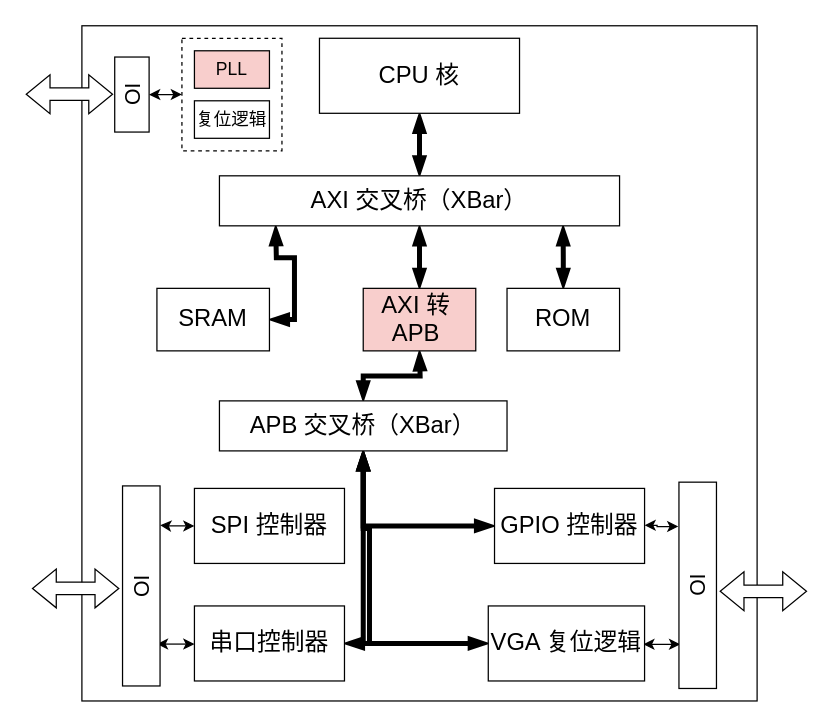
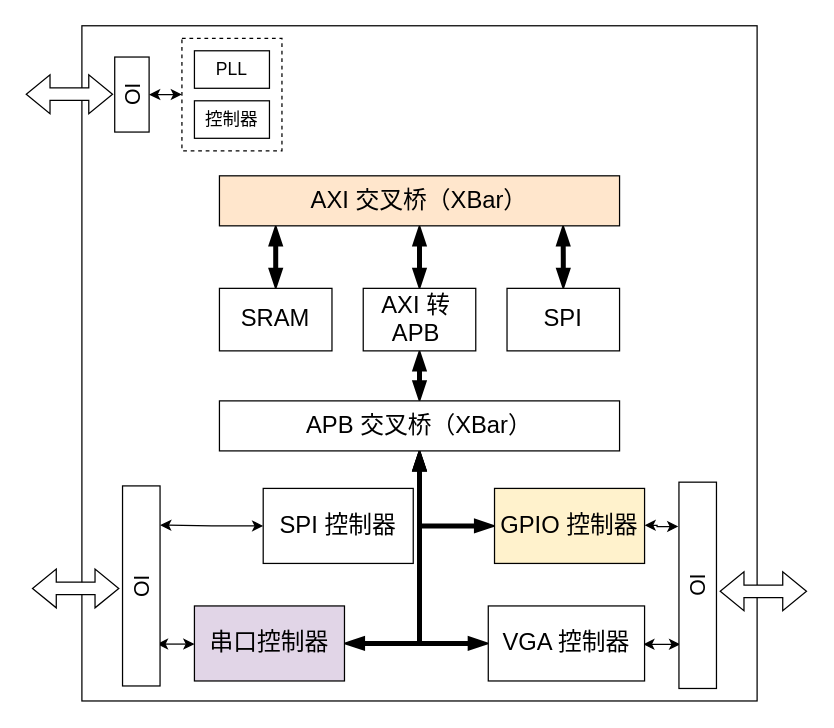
node "PLL": fillcolor #f8cecc -> #ffffff
node "CPU 核": removed
node "复位逻辑": label "复位逻辑" -> "控制器"
edge "CPU 核" -- "AXI 交叉桥（XBar）": removed
node "AXI 交叉桥（XBar）": fillcolor #ffffff -> #ffe6cc
node "SRAM": moved (213, 319) -> (276, 319)
node "AXI 转 APB": fillcolor #f8cecc -> #ffffff
node "ROM": label "ROM" -> "SPI"
node "APB 交叉桥（XBar）": size 288x50 -> 400x50
node "SPI 控制器": moved (269, 526) -> (338, 526)
node "GPIO 控制器": fillcolor #ffffff -> #fff2cc
node "串口控制器": fillcolor #ffffff -> #e1d5e7
node "VGA 复位逻辑": label "VGA 复位逻辑" -> "VGA 控制器"
